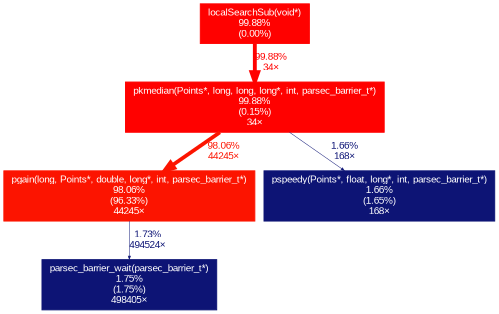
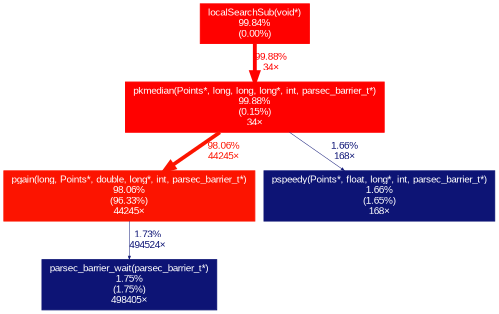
node "localSearchSub(void*) 99.88% (0.00%)": label "localSearchSub(void*) 99.88% (0.00%)" -> "localSearchSub(void*) 99.84% (0.00%)"
